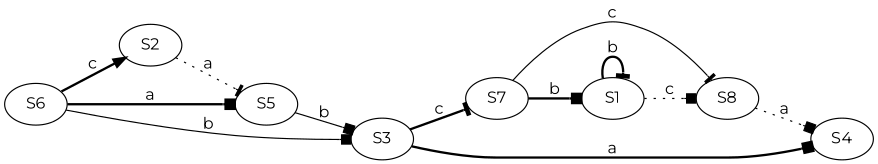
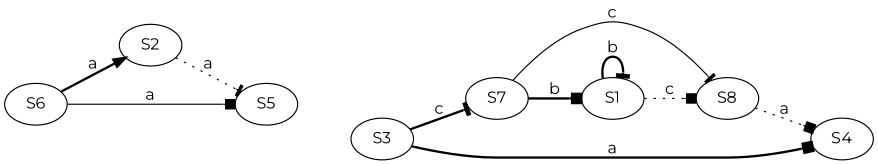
edge "S6" -> "S2": label "c" -> "a"
edge "S6" -> "S5": style bold -> solid
edge "S5" -> "S3": removed, label "b"
edge "S6" -> "S3": removed, label "b"
